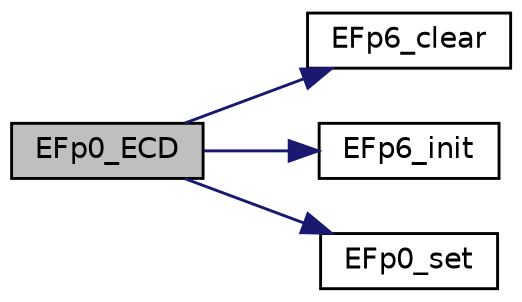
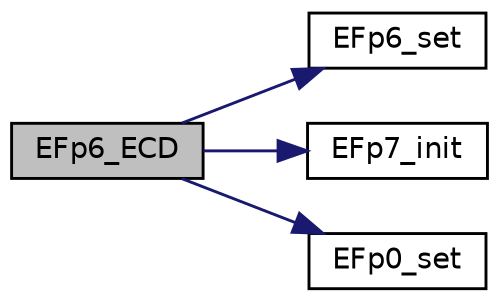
node "EFp6_clear": label "EFp6_clear" -> "EFp6_set"
node "EFp0_ECD": label "EFp0_ECD" -> "EFp6_ECD"
node "EFp6_init": label "EFp6_init" -> "EFp7_init"
